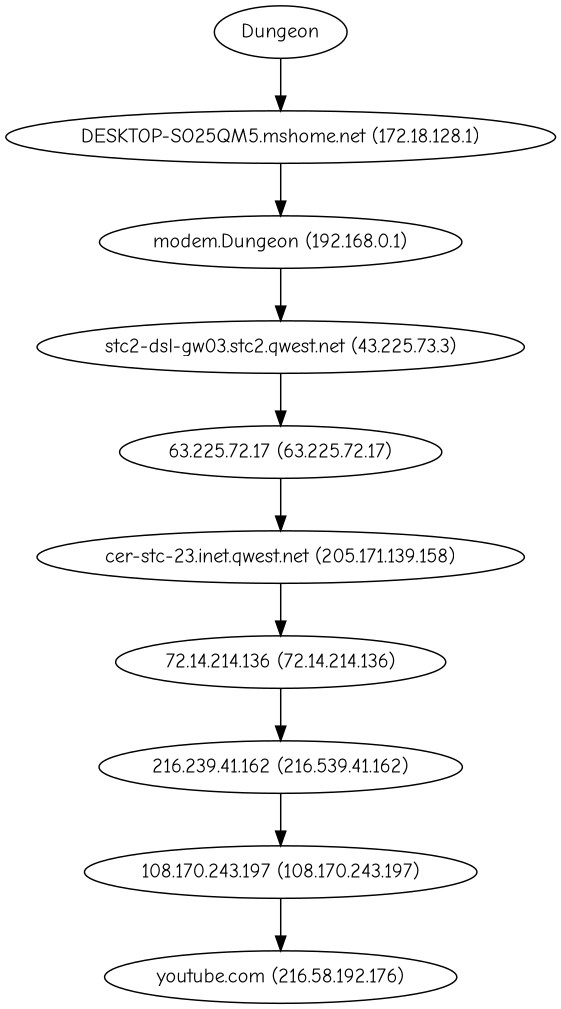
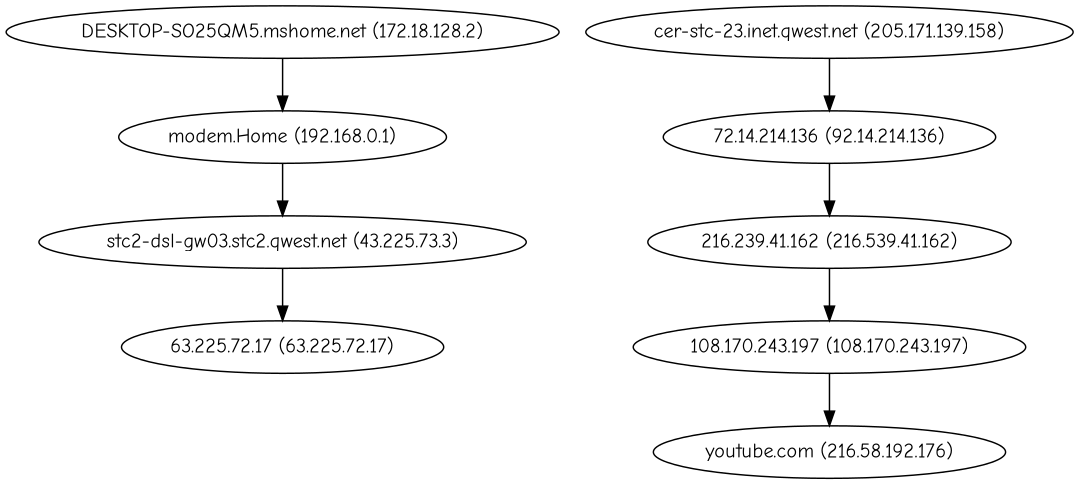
node "Dungeon": removed
node "DESKTOP-SO25QM5.mshome.net (172.18.128.1)": label "DESKTOP-SO25QM5.mshome.net (172.18.128.1)" -> "DESKTOP-SO25QM5.mshome.net (172.18.128.2)"
node "modem.Dungeon (192.168.0.1)": label "modem.Dungeon (192.168.0.1)" -> "modem.Home (192.168.0.1)"
edge "63.225.72.17 (63.225.72.17)" -> "cer-stc-23.inet.qwest.net (205.171.139.158)": removed
node "72.14.214.136 (72.14.214.136)": label "72.14.214.136 (72.14.214.136)" -> "72.14.214.136 (92.14.214.136)"
